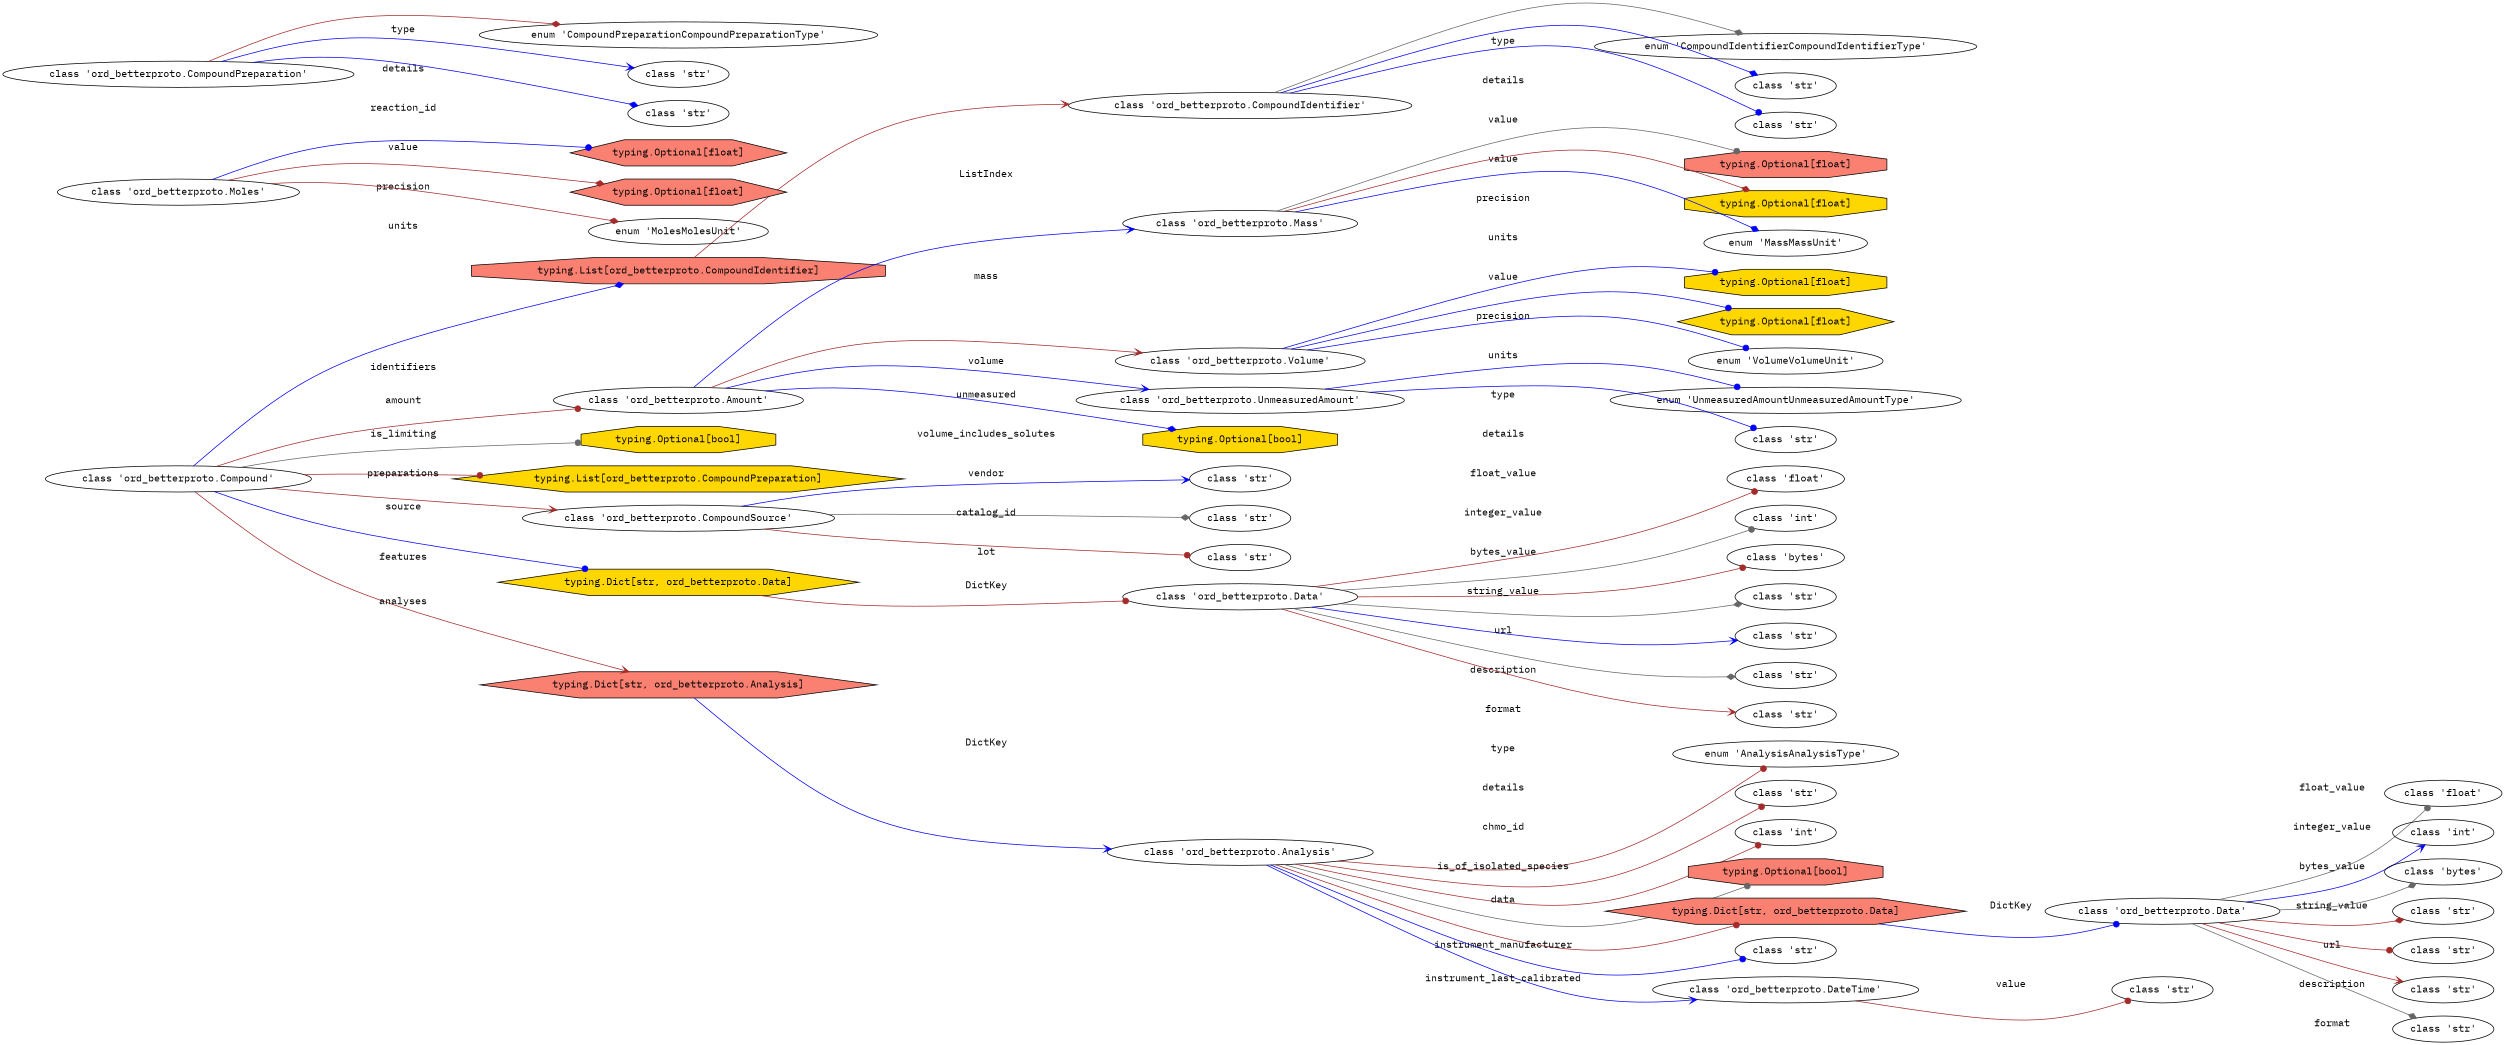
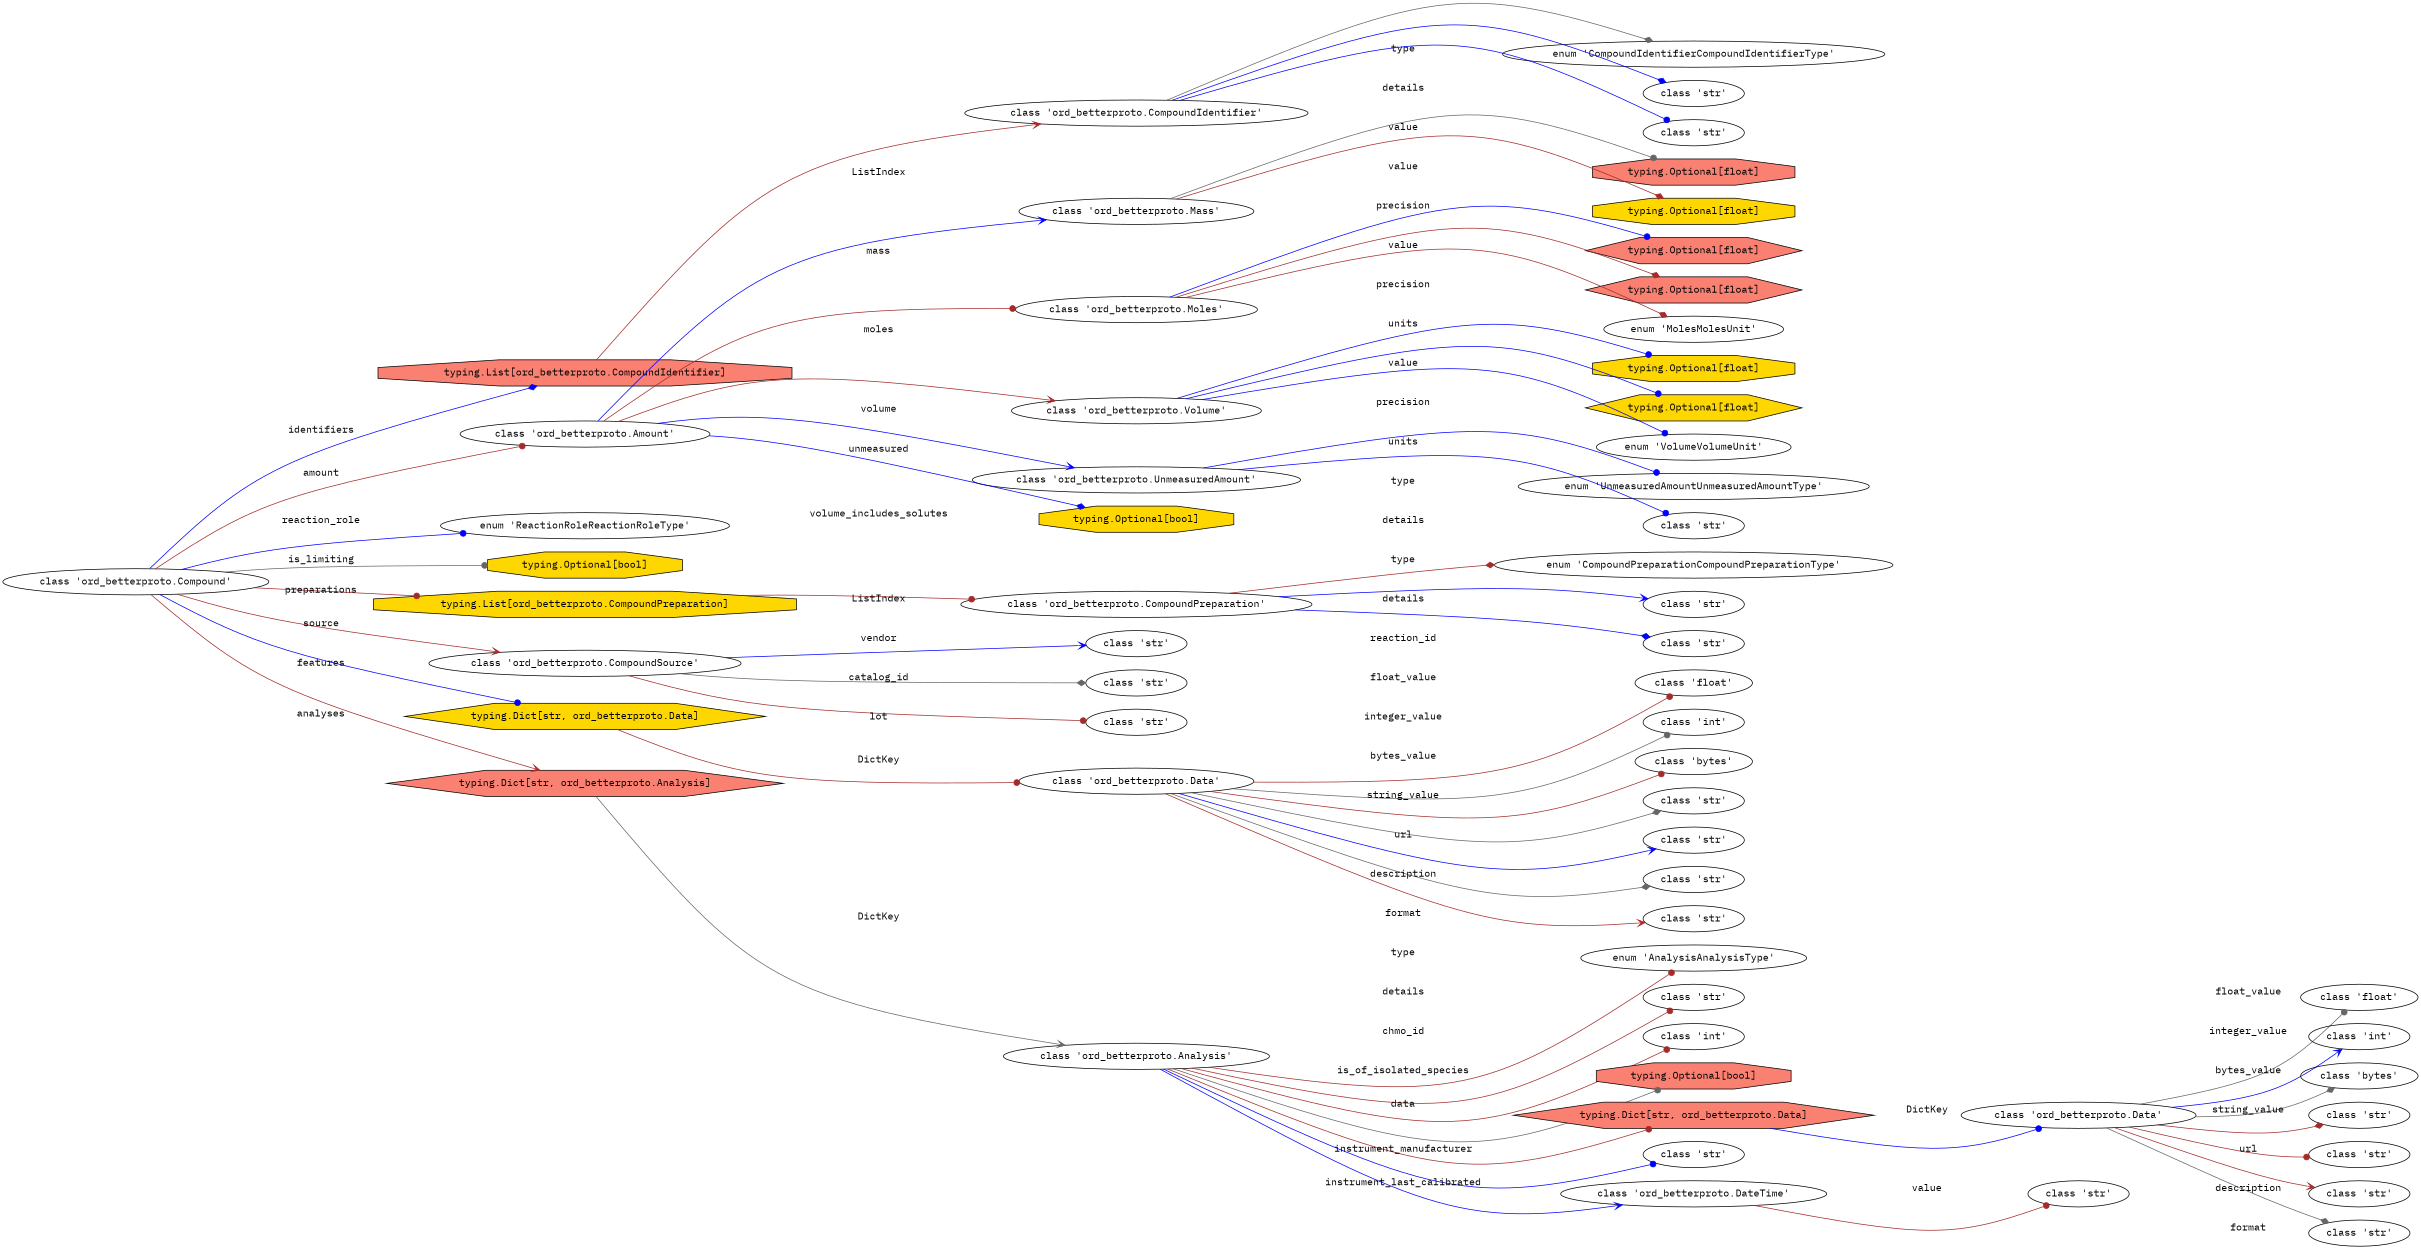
node "enum 'MassMassUnit'": removed
edge "class 'ord_betterproto.Amount'" -> "class 'ord_betterproto.Moles'": added, label "moles"
node "typing.List[ord_betterproto.CompoundPreparation]": shape hexagon -> octagon
node "enum 'ReactionRoleReactionRoleType'": added
edge "typing.List[ord_betterproto.CompoundPreparation]" -> "class 'ord_betterproto.CompoundPreparation'": added, label "ListIndex"
edge "typing.Dict[str, ord_betterproto.Analysis]" -> "class 'ord_betterproto.Analysis'": color blue -> gray40
